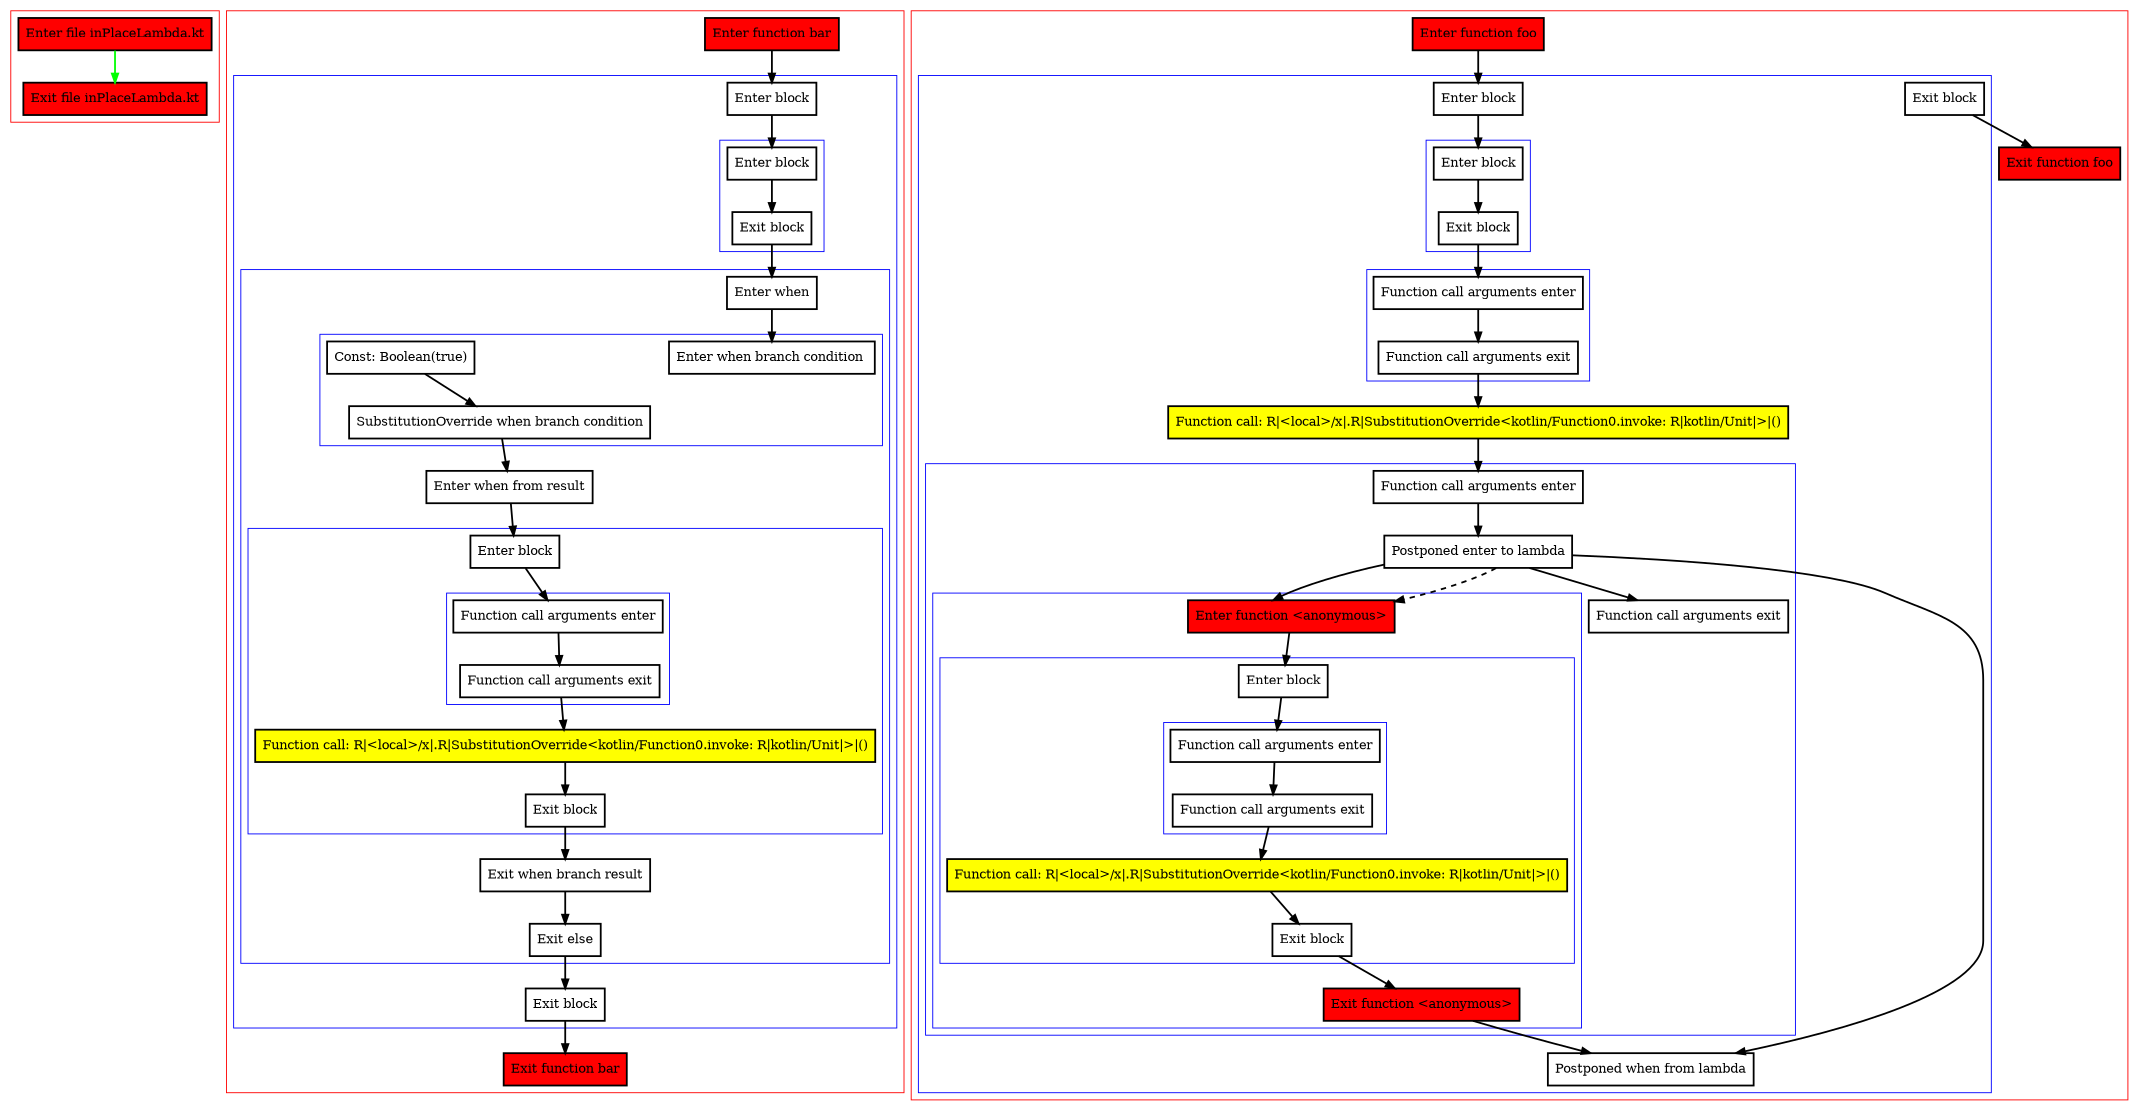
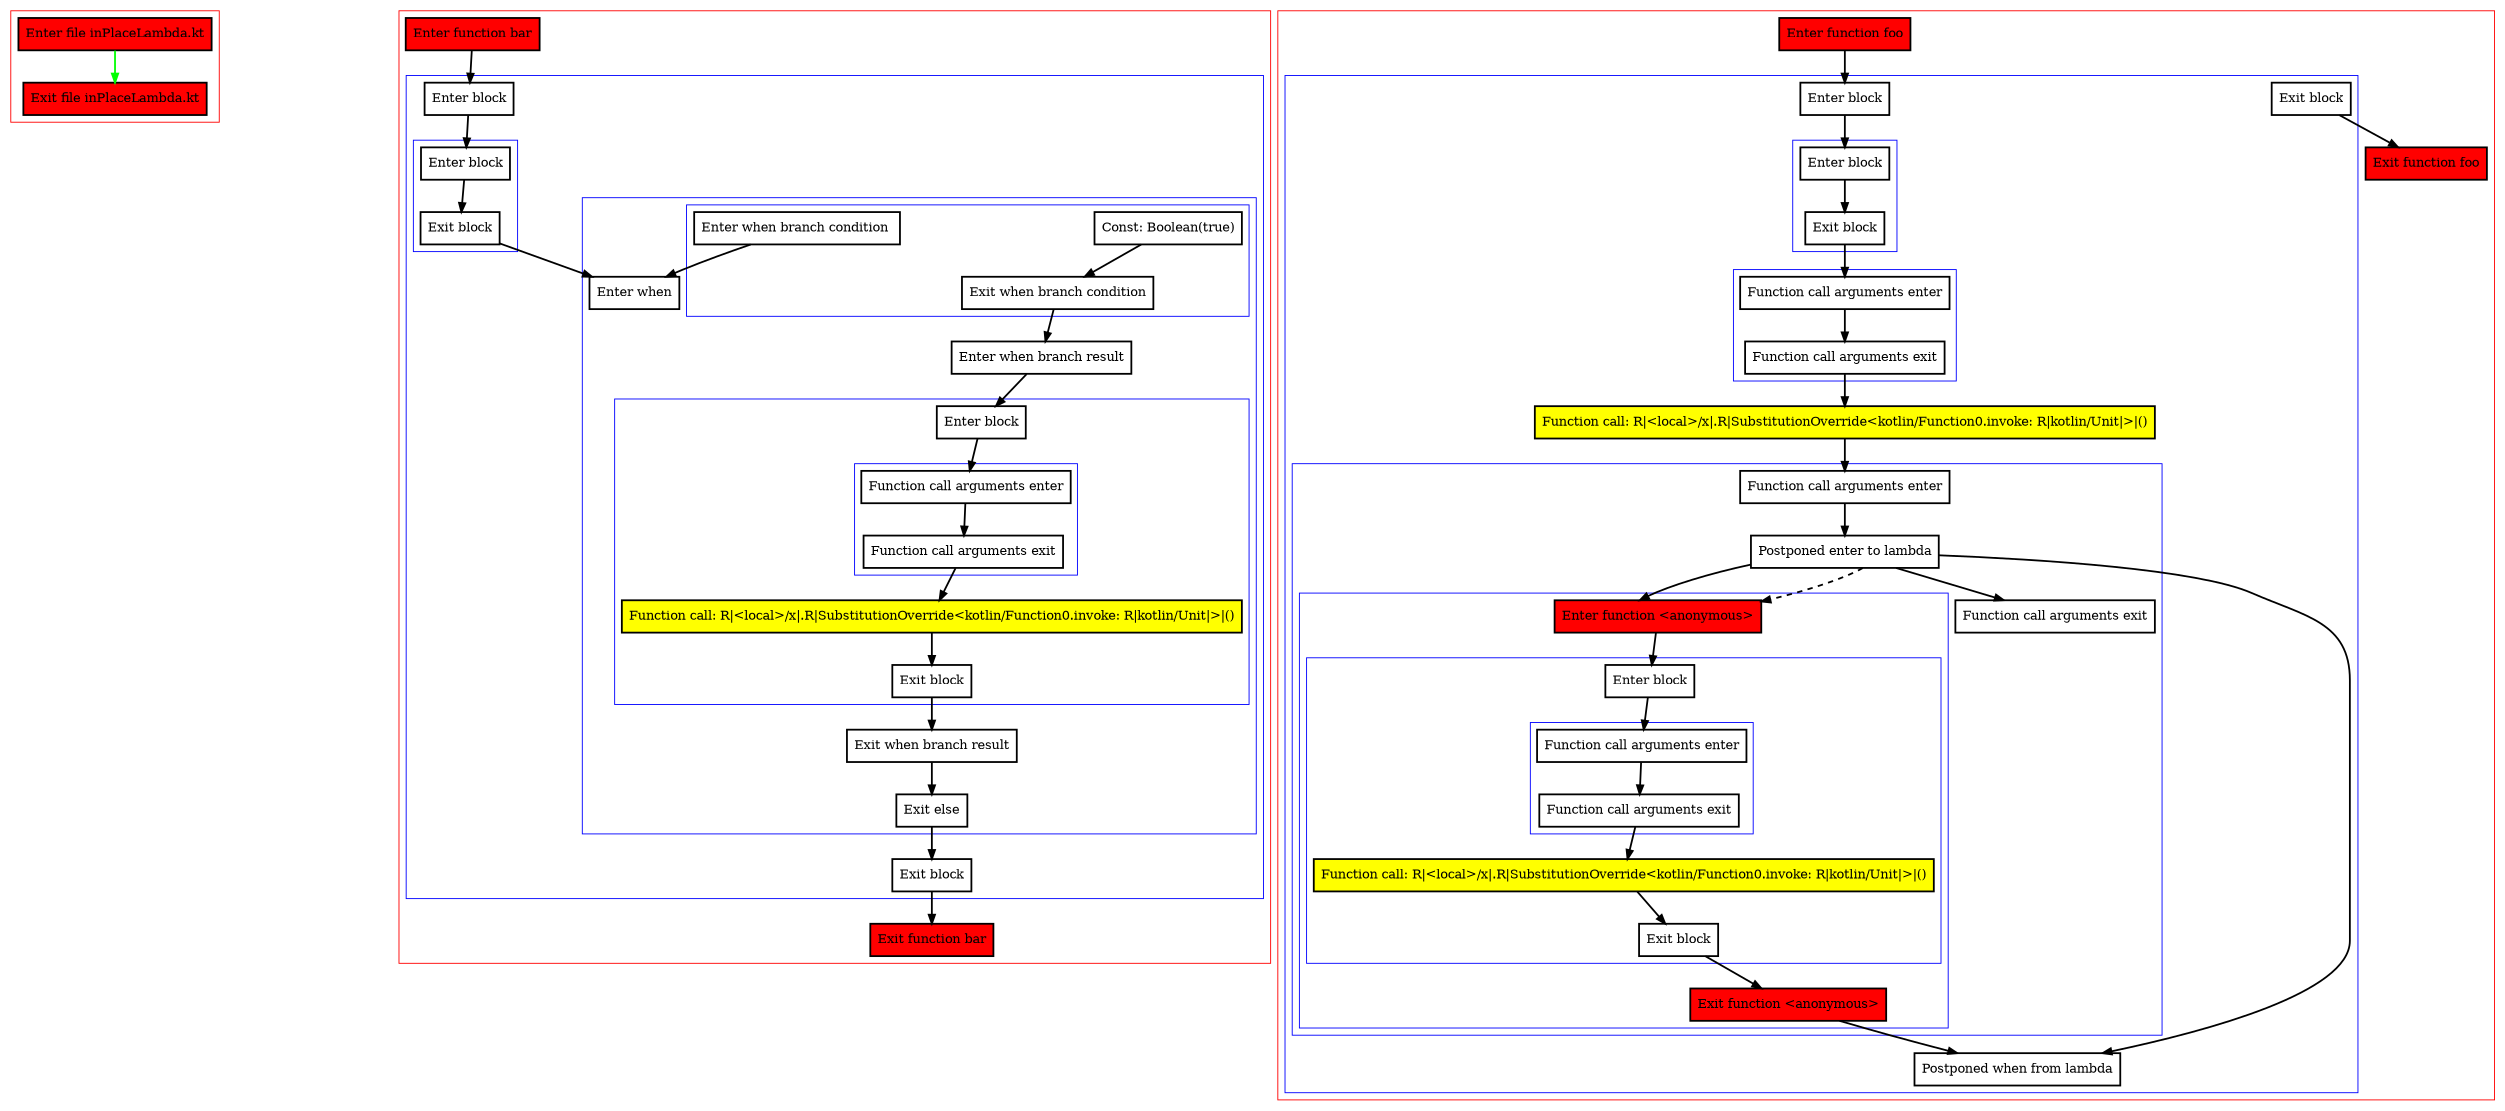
edge "Enter when" -> "Enter when branch condition": reversed
node "SubstitutionOverride when branch condition": label "SubstitutionOverride when branch condition" -> "Exit when branch condition"
node "Enter when from result": label "Enter when from result" -> "Enter when branch result"
